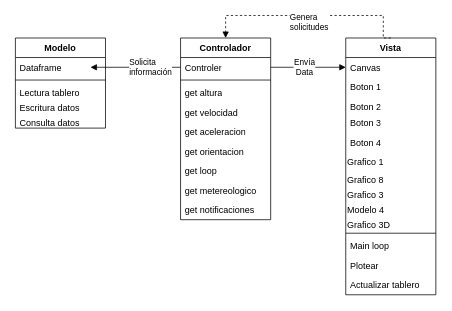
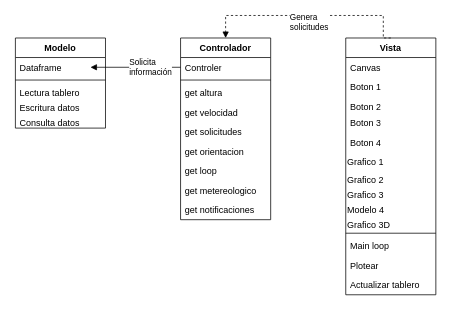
edge "Controler" -> "Canvas": removed, label "Envía Data"
node "get aceleracion": label "get aceleracion" -> "get solicitudes"
node "Grafico 8": label "Grafico 8" -> "Grafico 2"
